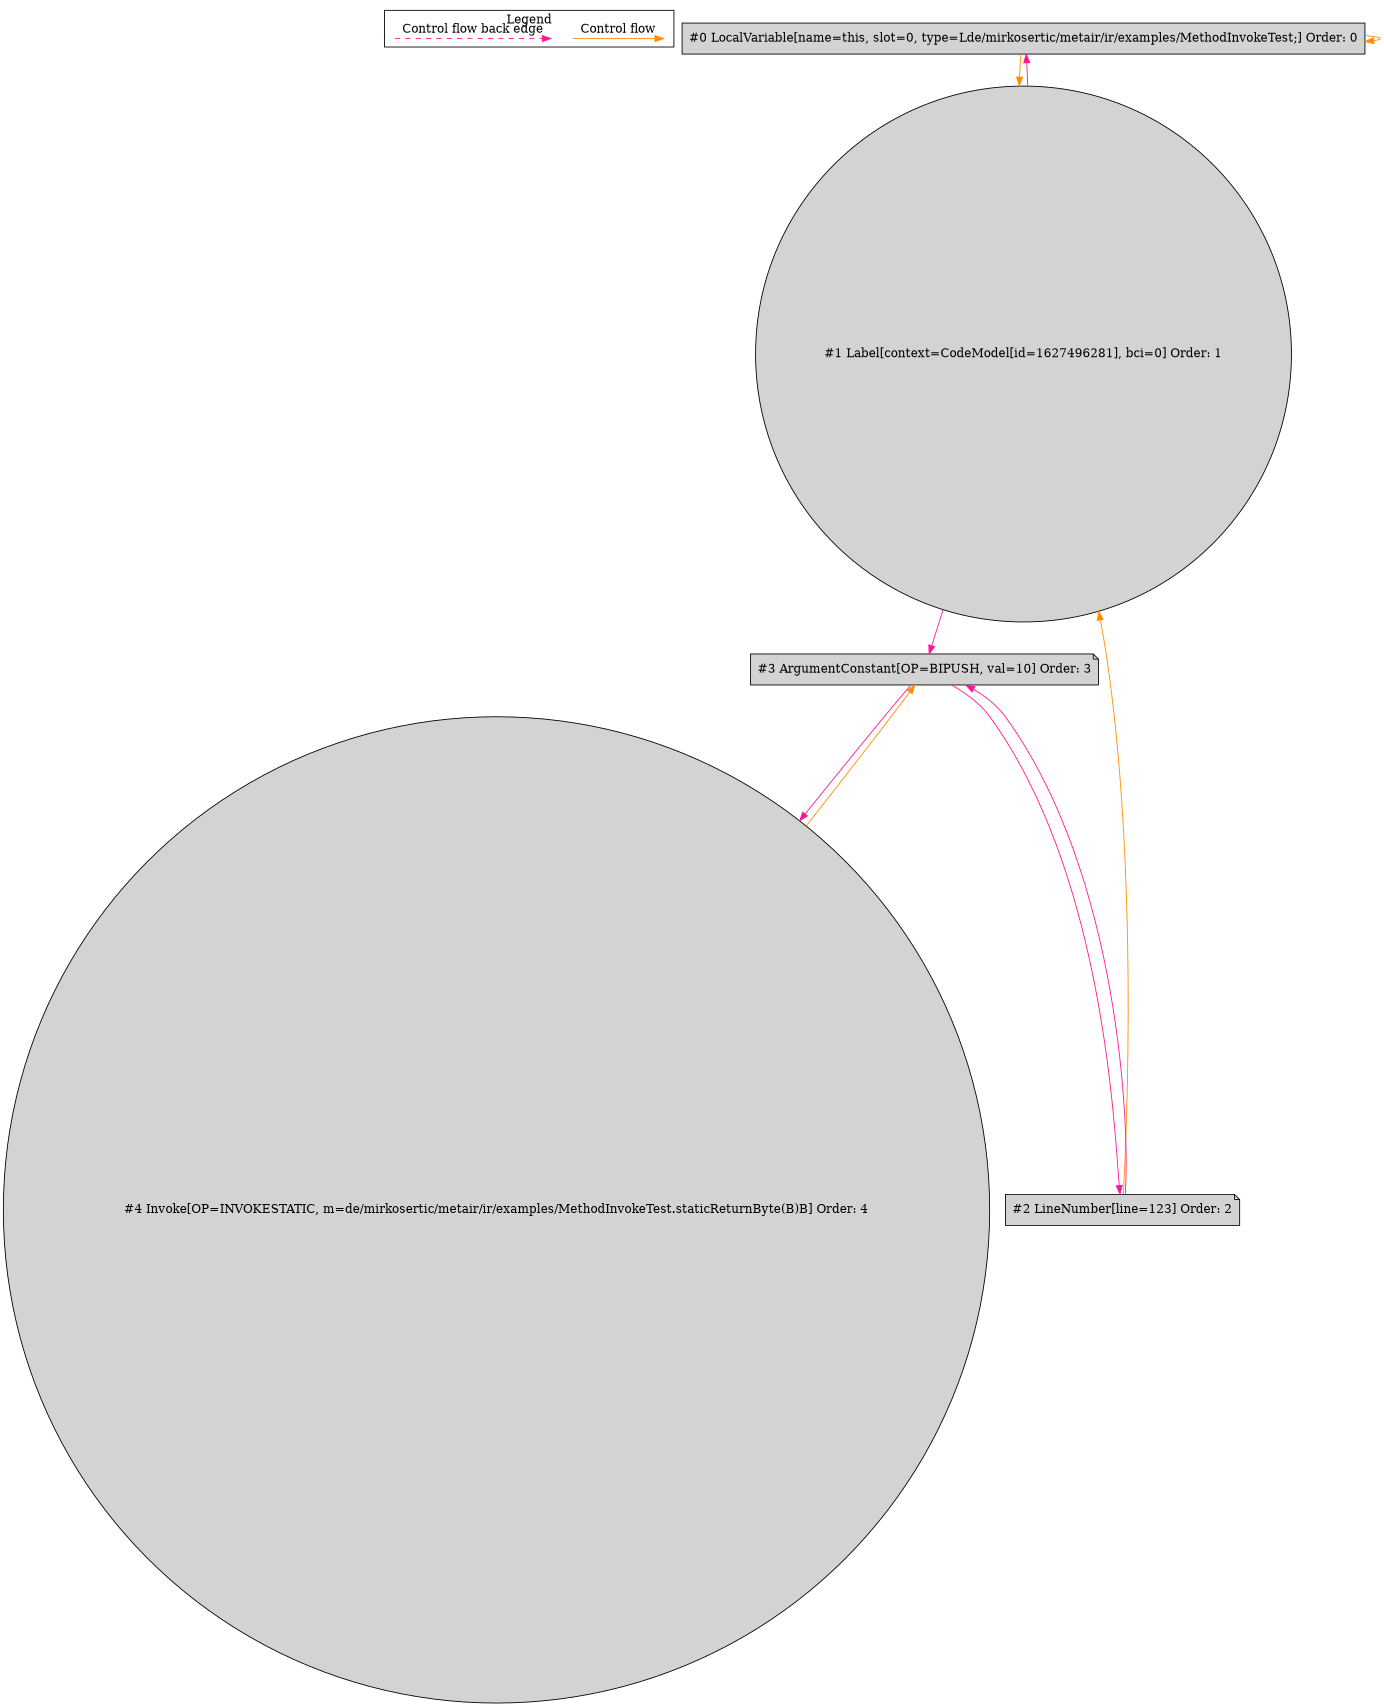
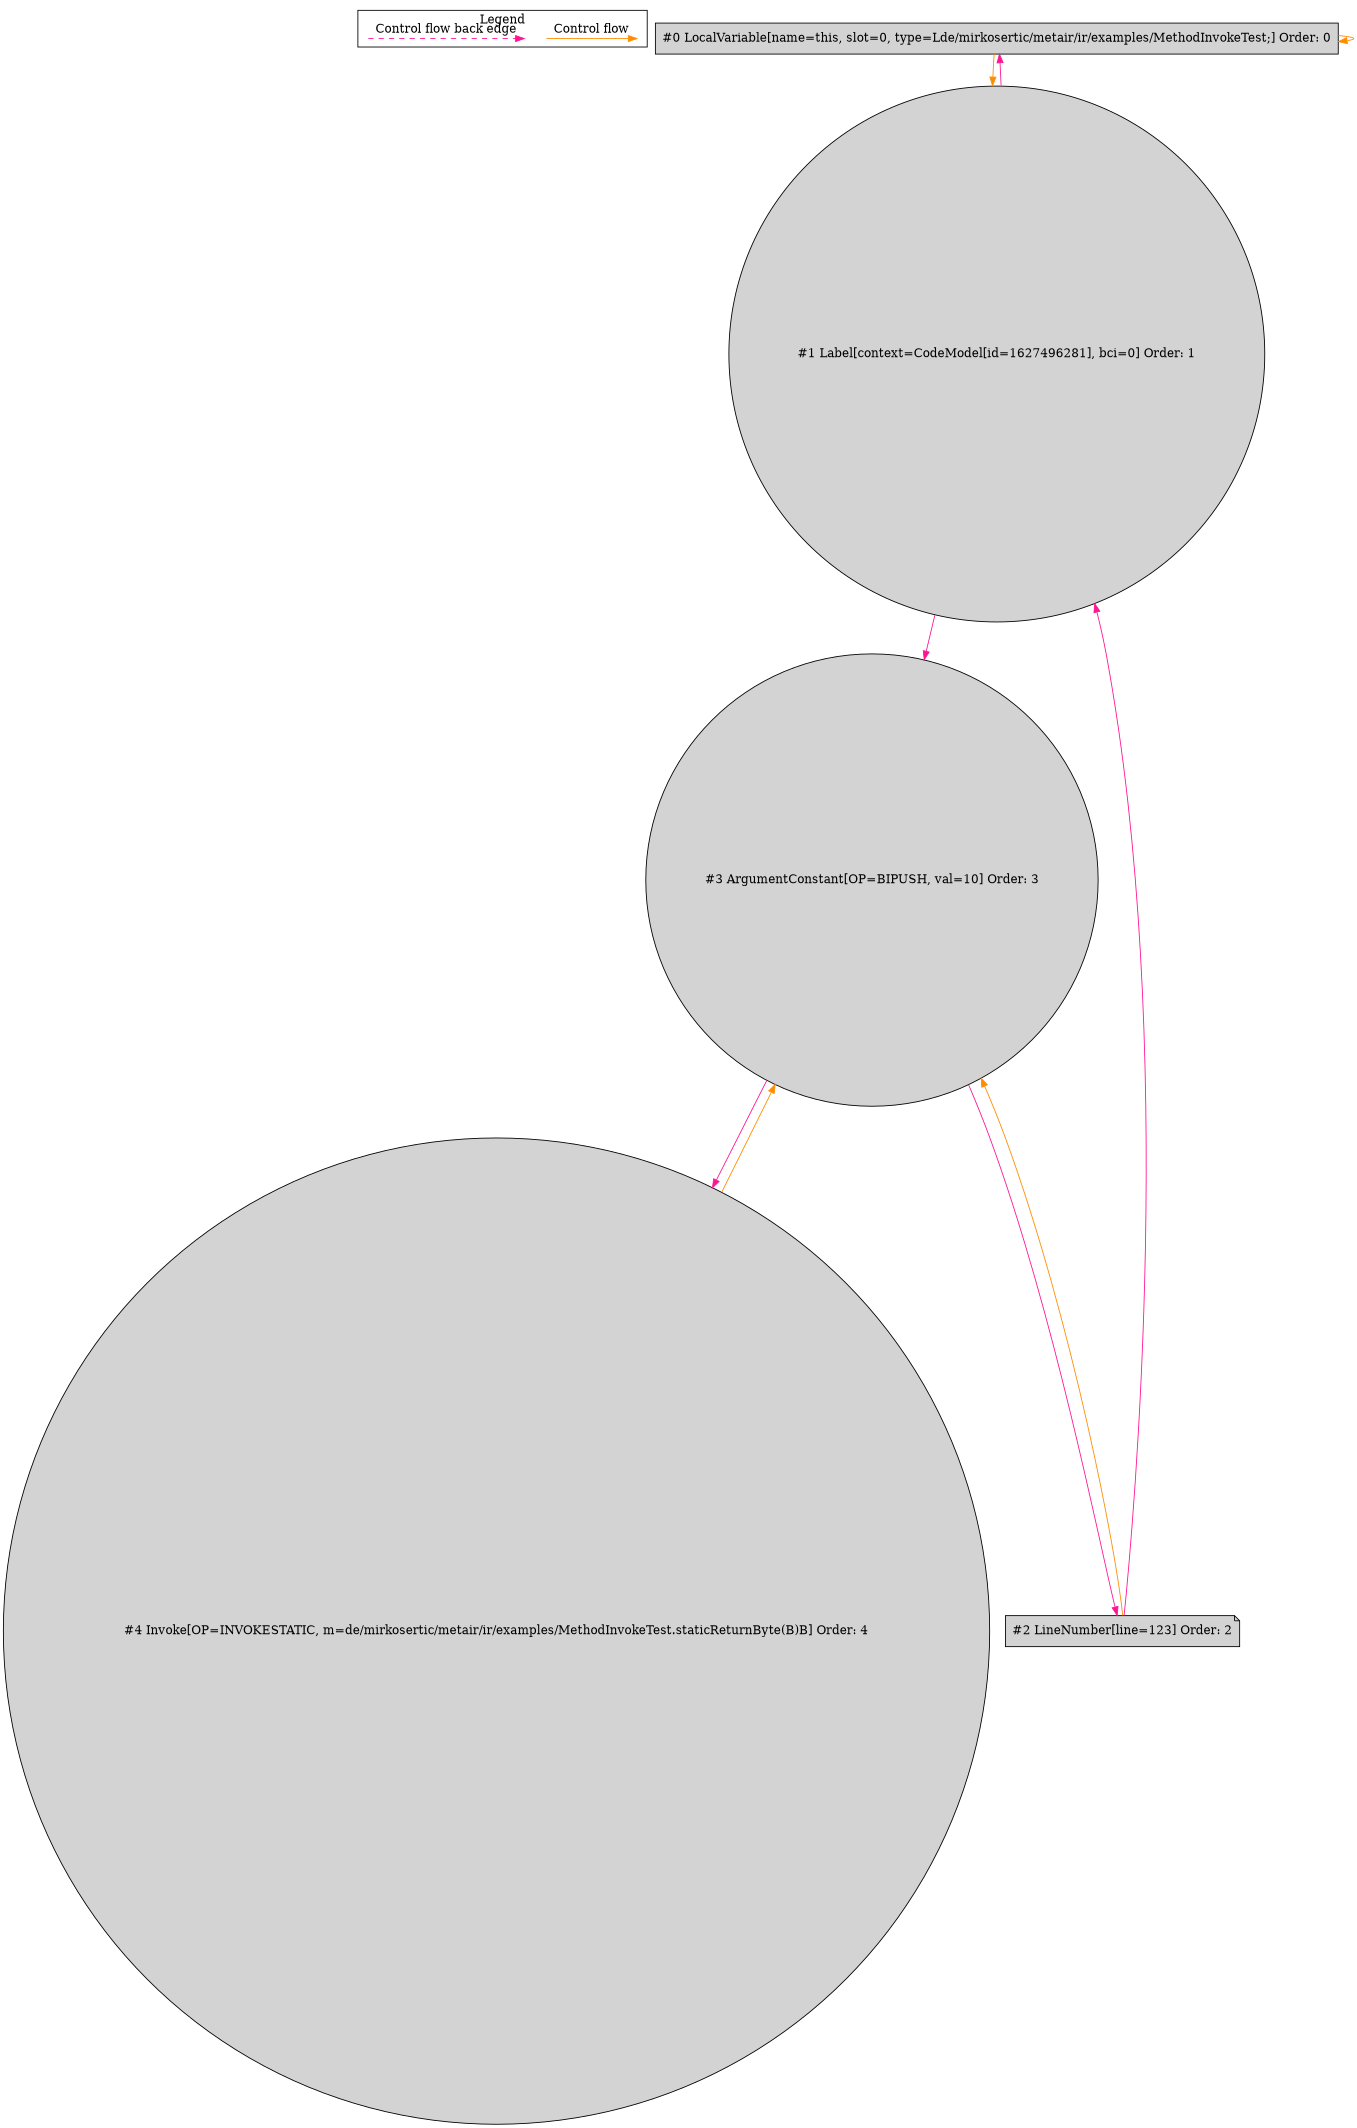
node "#3 ArgumentConstant[OP=BIPUSH, val=10] Order: 3": shape note -> circle
edge "#2 LineNumber[line=123] Order: 2" -> "#1 Label[context=CodeModel[id=1627496281], bci=0] Order: 1": color darkorange -> deeppink
edge "#2 LineNumber[line=123] Order: 2" -> "#3 ArgumentConstant[OP=BIPUSH, val=10] Order: 3": color deeppink -> darkorange
